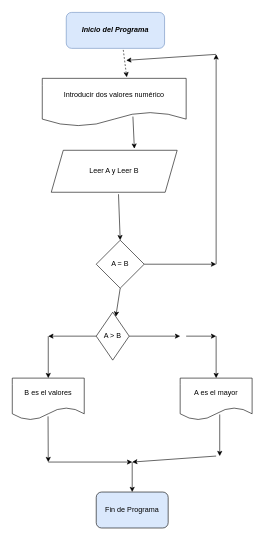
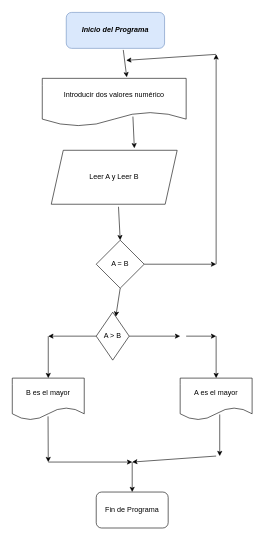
edge "Inicio del Programa" -> "Introducir dos valores numérico": style dashed -> solid
node "Leer A y Leer B": size 126x42 -> 126x54
node "B es el valores": label "B es el valores" -> "B es el mayor"
node "Fin de Programa": fillcolor #dae8fc -> #ffffff
